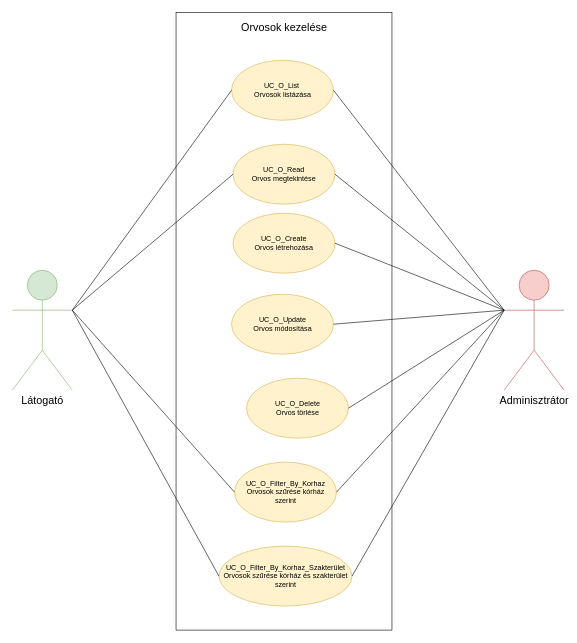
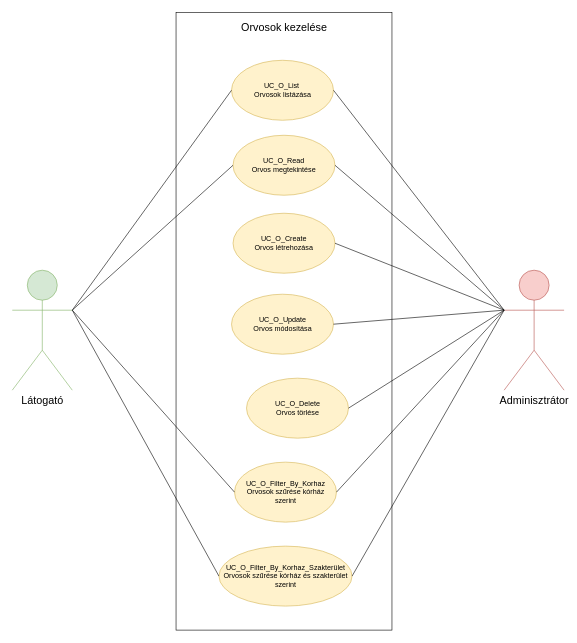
node "UC_O_Read Orvos megtekintése": moved (284, 174) -> (284, 165)
